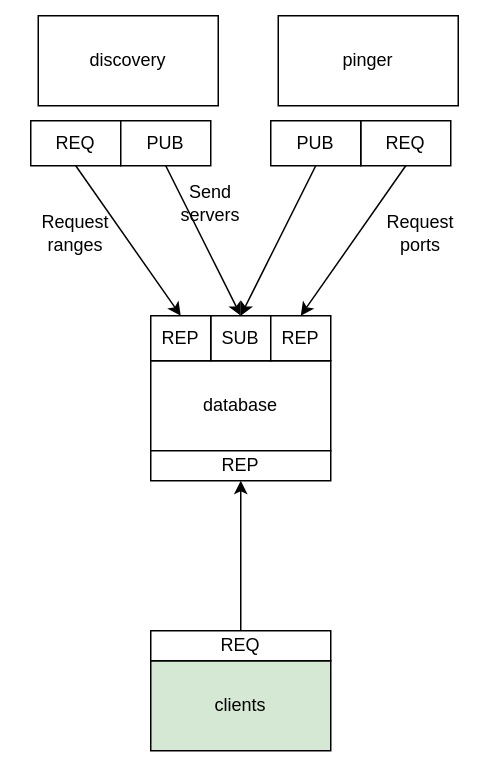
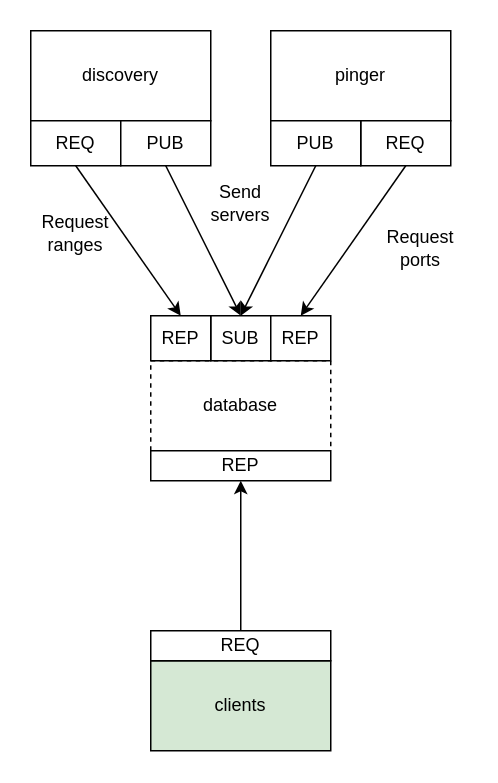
node "discovery": moved (128, 61) -> (121, 76)
node "pinger": moved (368, 61) -> (361, 76)
node "Send servers": moved (211, 203) -> (241, 203)
node "Request ports": moved (421, 233) -> (421, 248)
node "database": style solid -> dashed
